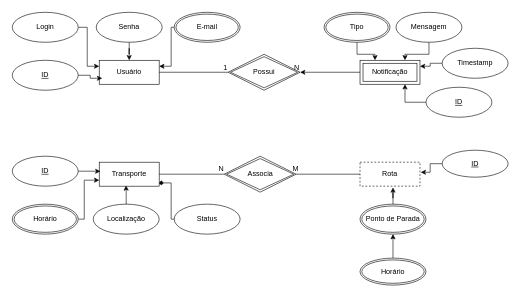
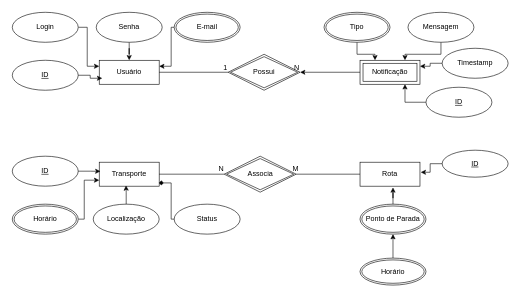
node "Mensagem": moved (429, 27) -> (441, 27)
node "Rota": style dashed -> solid
